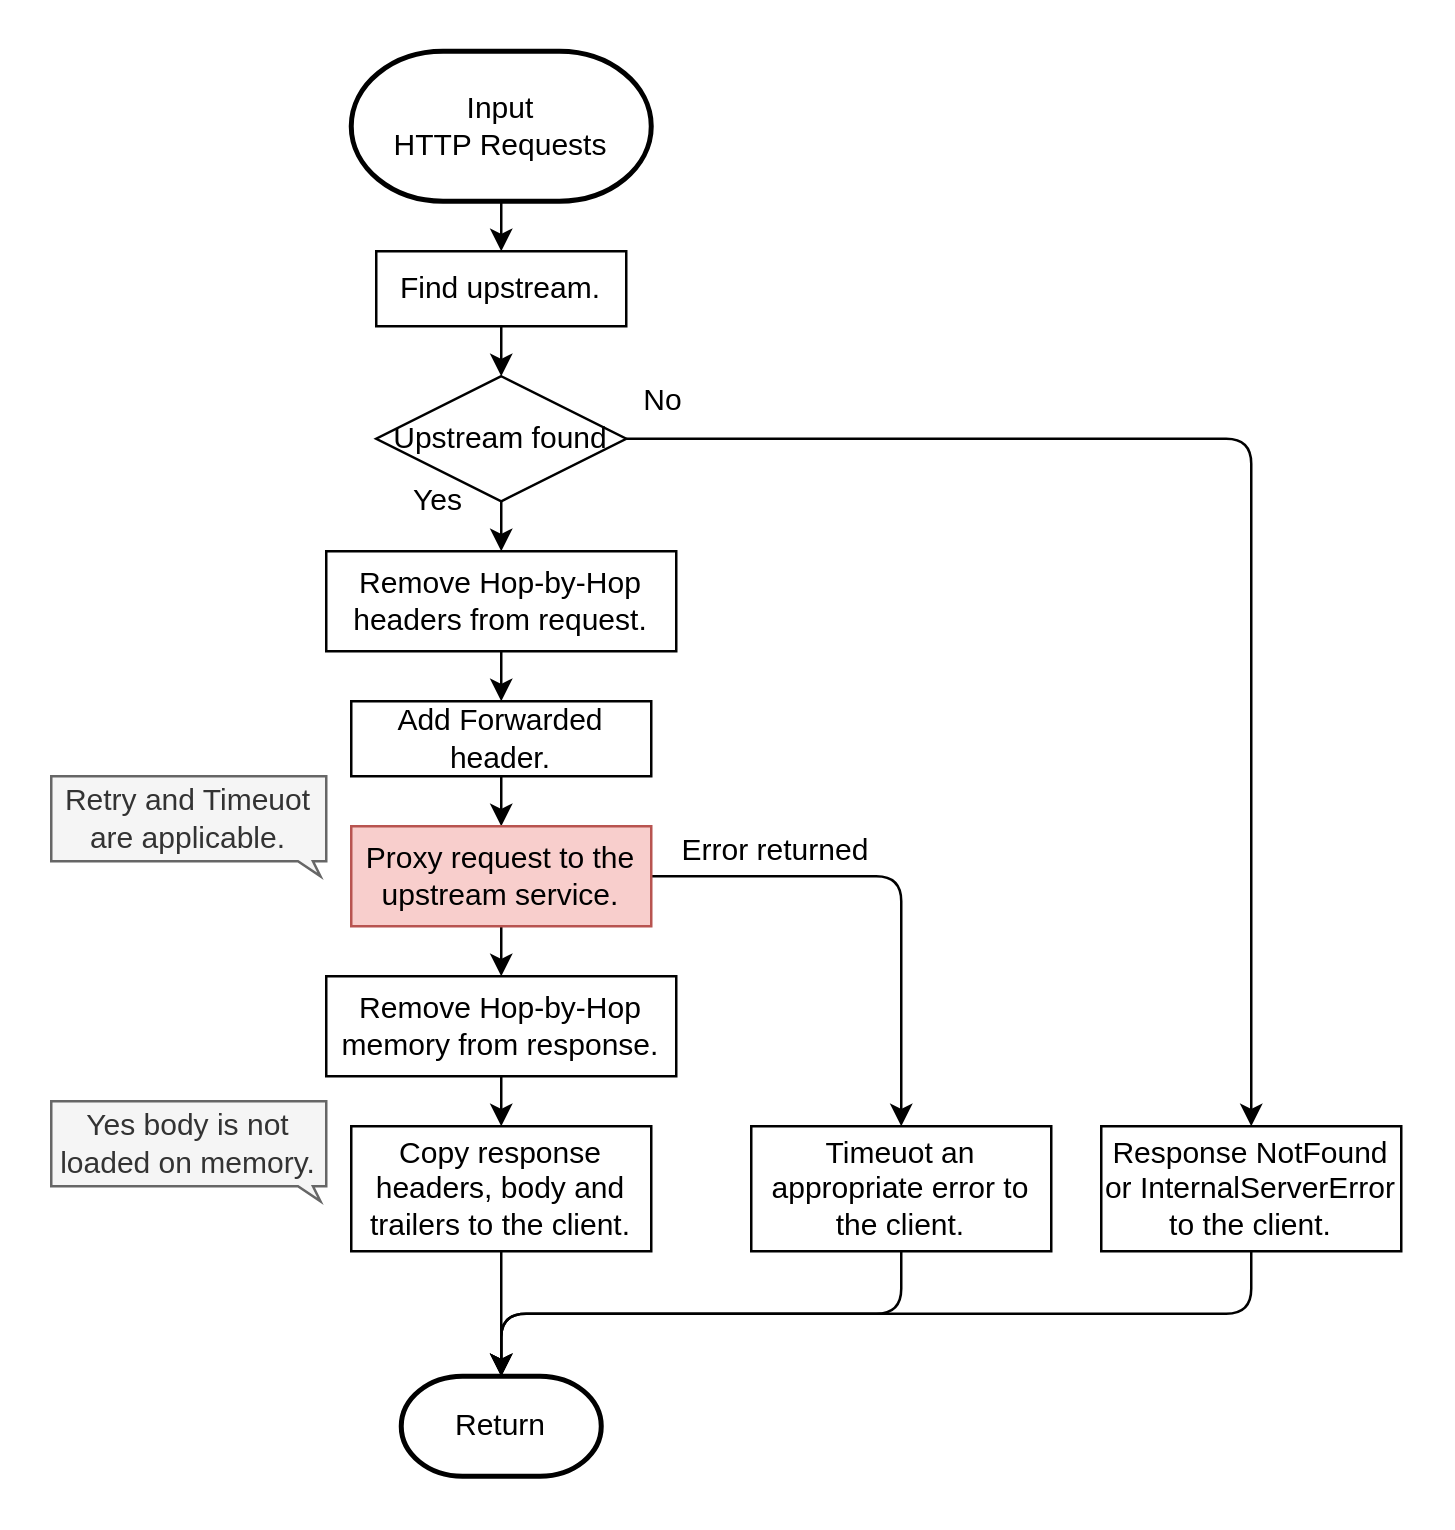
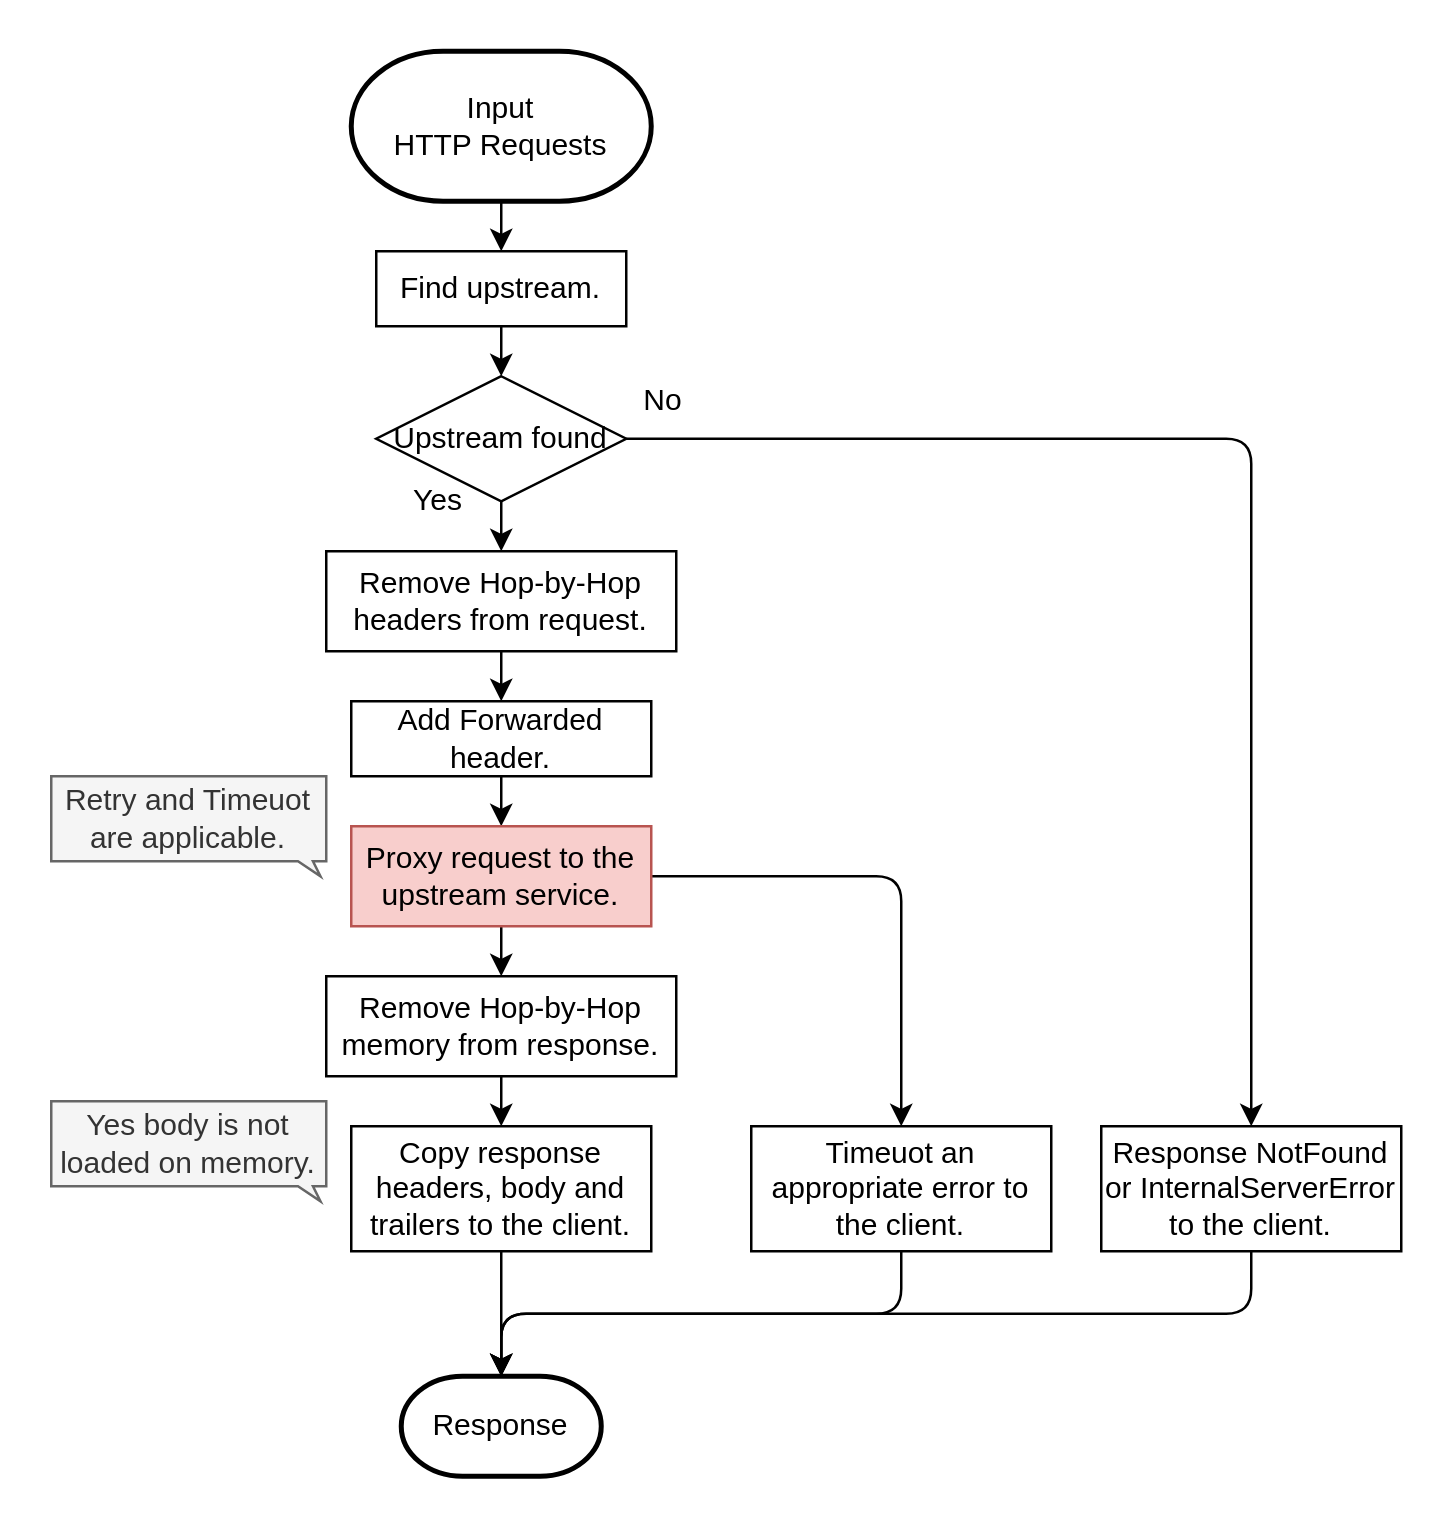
node "Error returned": removed
node "Return": label "Return" -> "Response"
